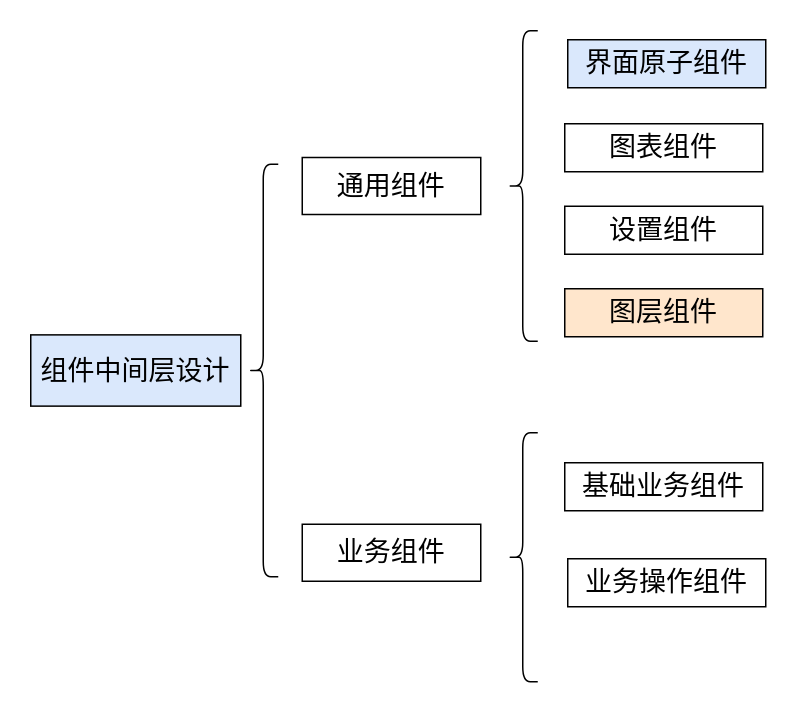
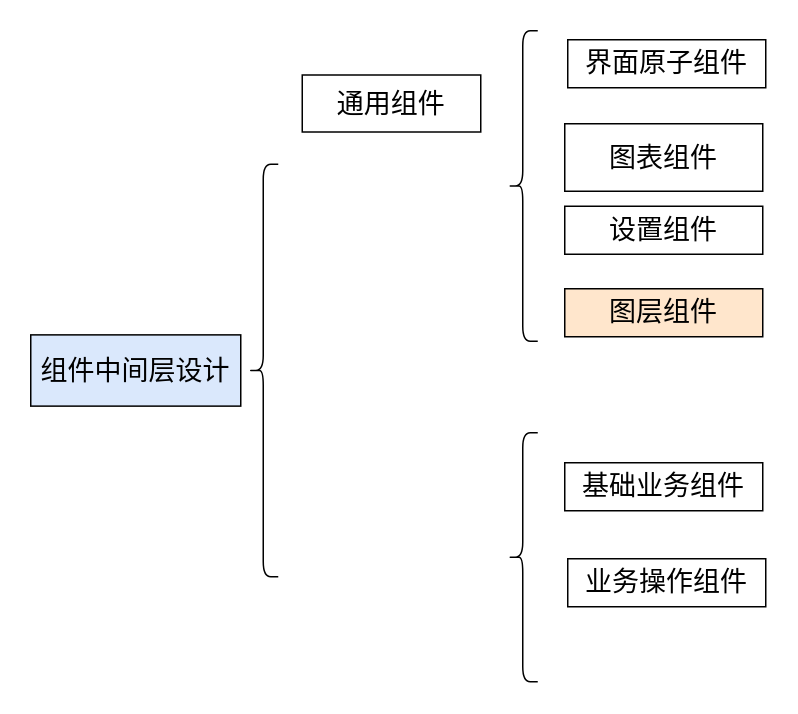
node "界面原子组件": fillcolor #dae8fc -> #ffffff
node "图表组件": size 198x48 -> 198x68
node "通用组件": moved (392, 186) -> (392, 104)
node "业务组件": removed
